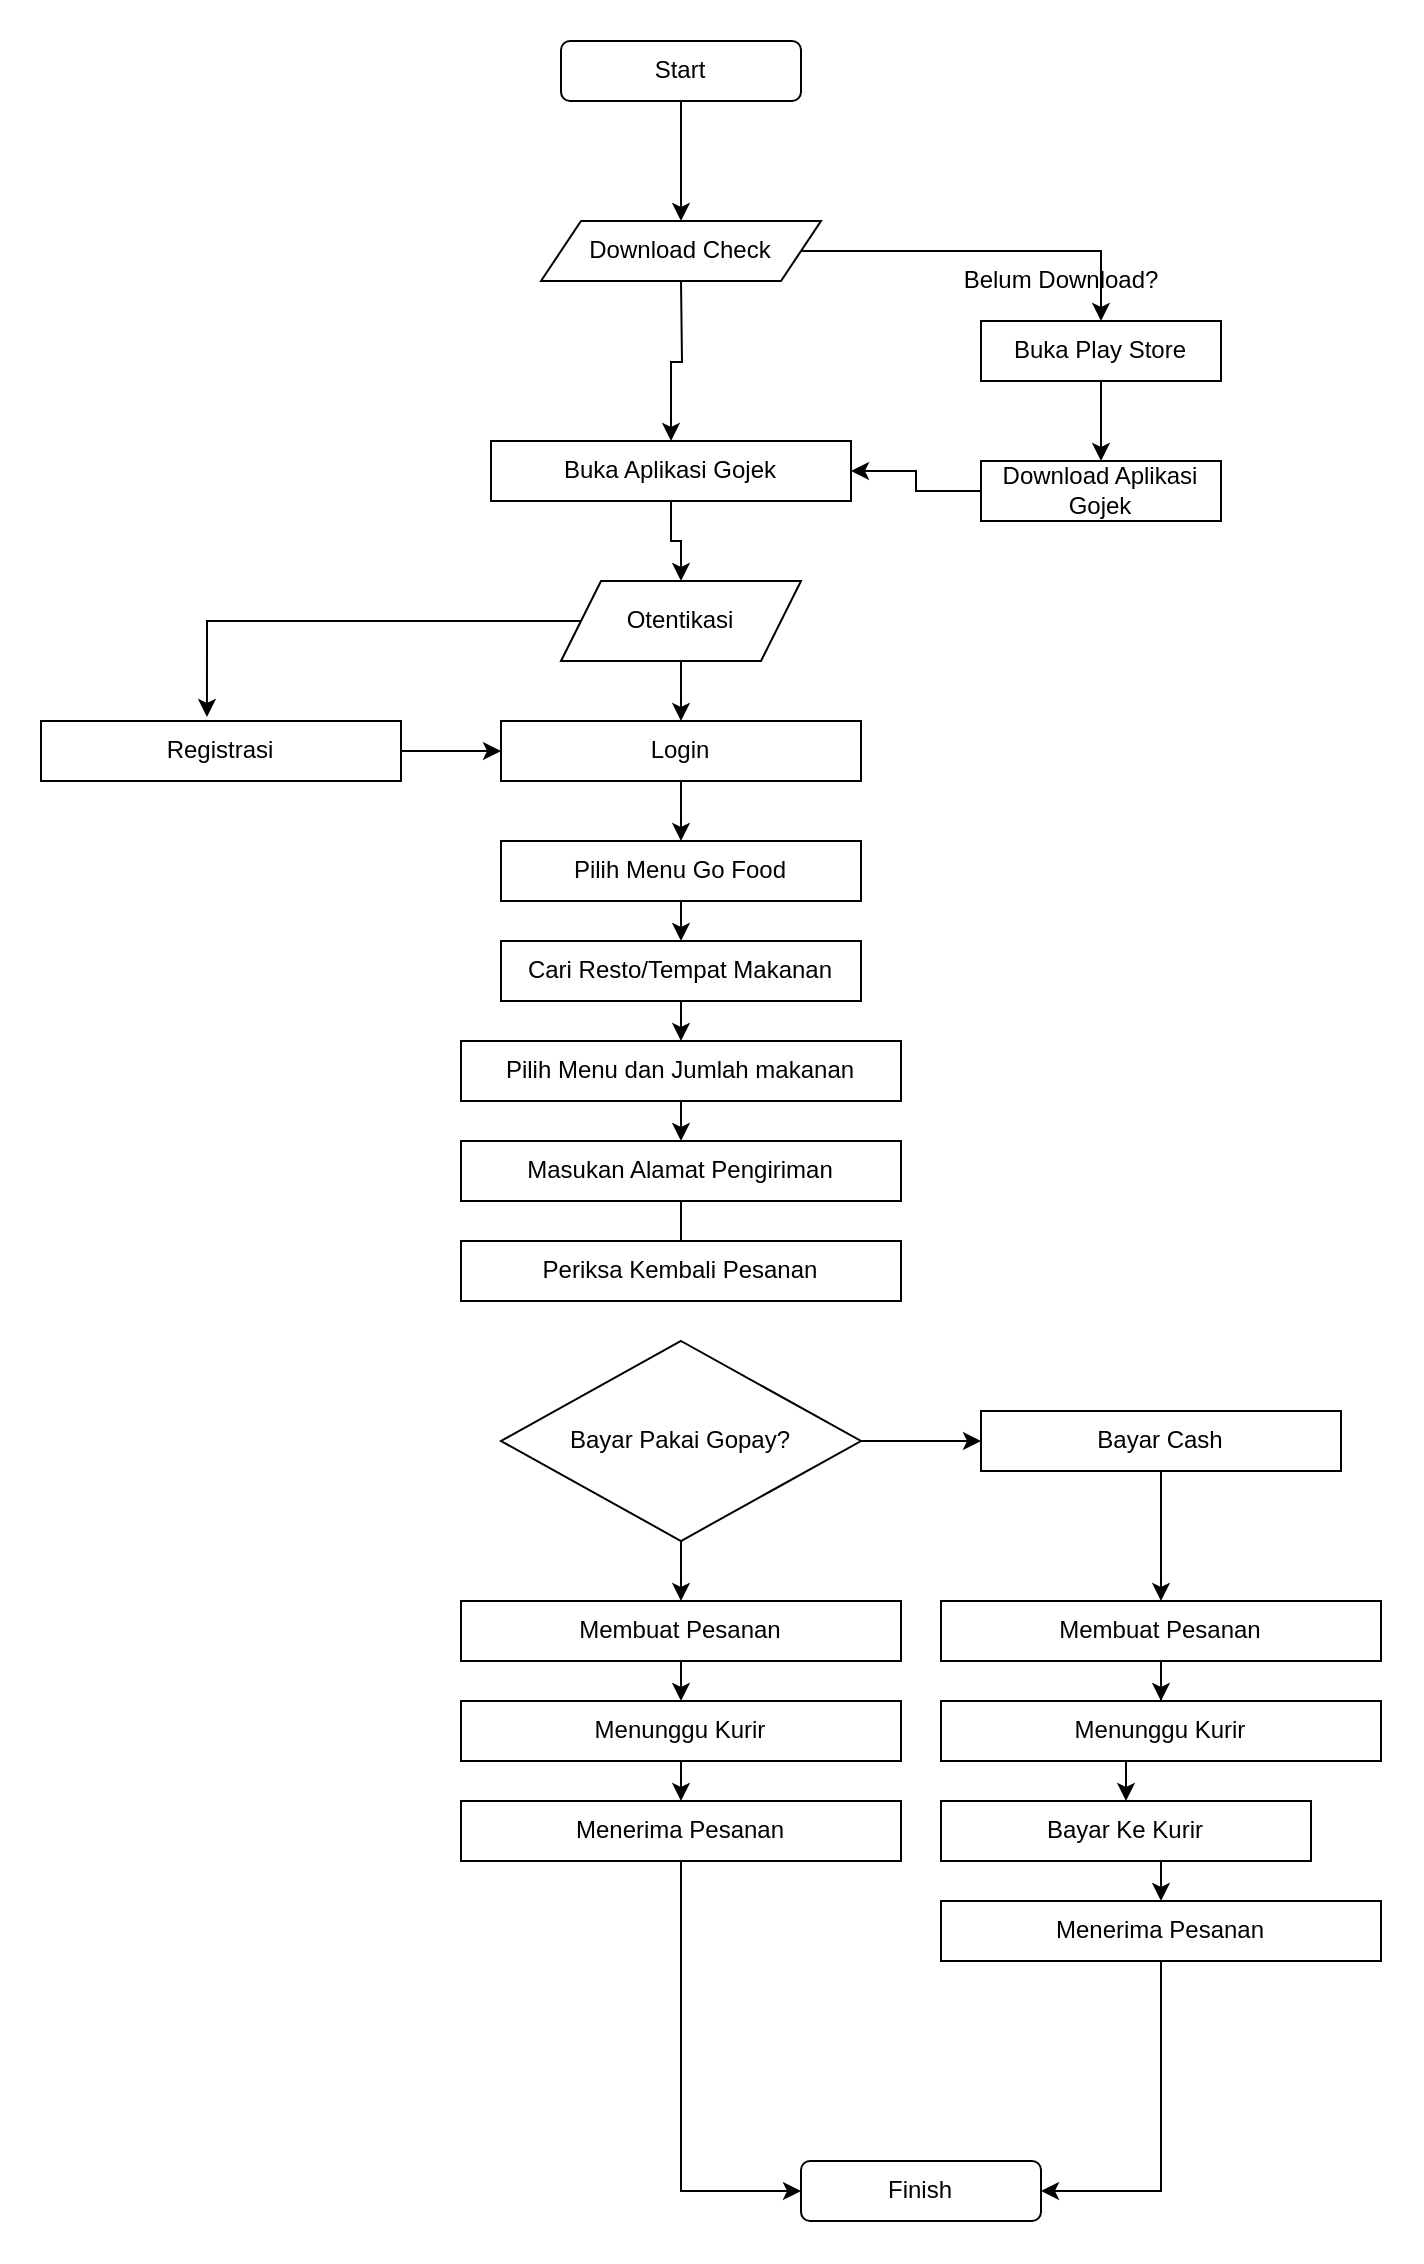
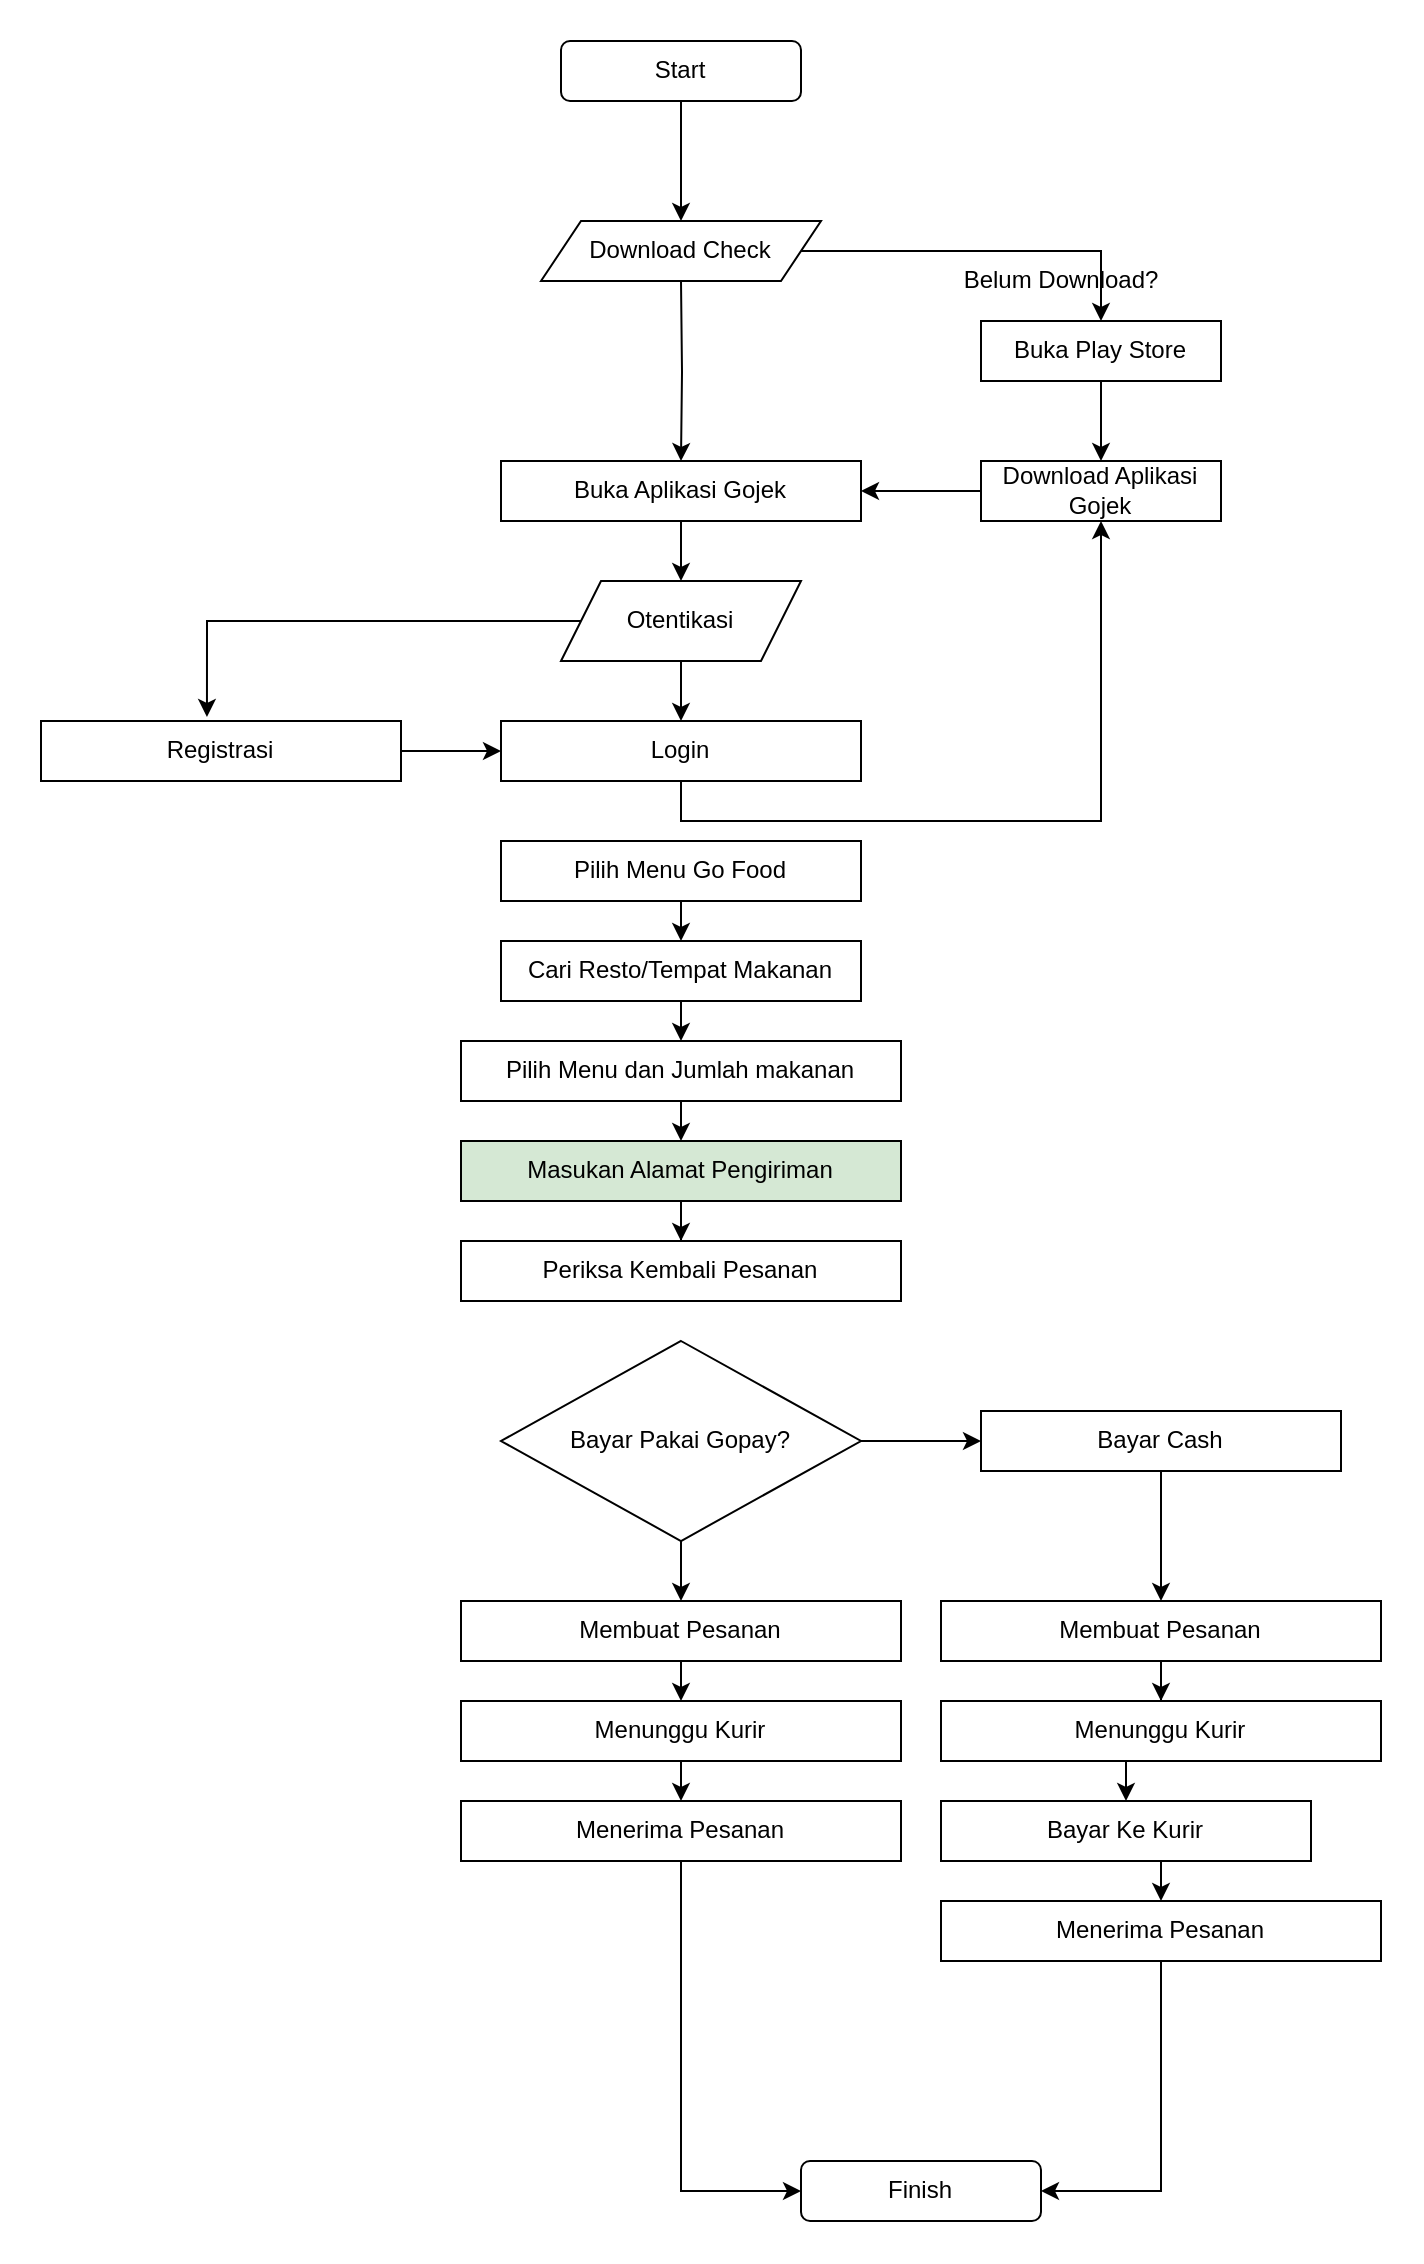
node "Buka Aplikasi Gojek": moved (671, 471) -> (681, 491)
edge "Login" -> "Pilih Menu Go Food": now "Login" -> "Download Aplikasi Gojek"
node "Masukan Alamat Pengiriman": fillcolor #ffffff -> #d5e8d4
edge "Masukan Alamat Pengiriman" -- "Periksa Kembali Pesanan": arrowhead none -> classic
